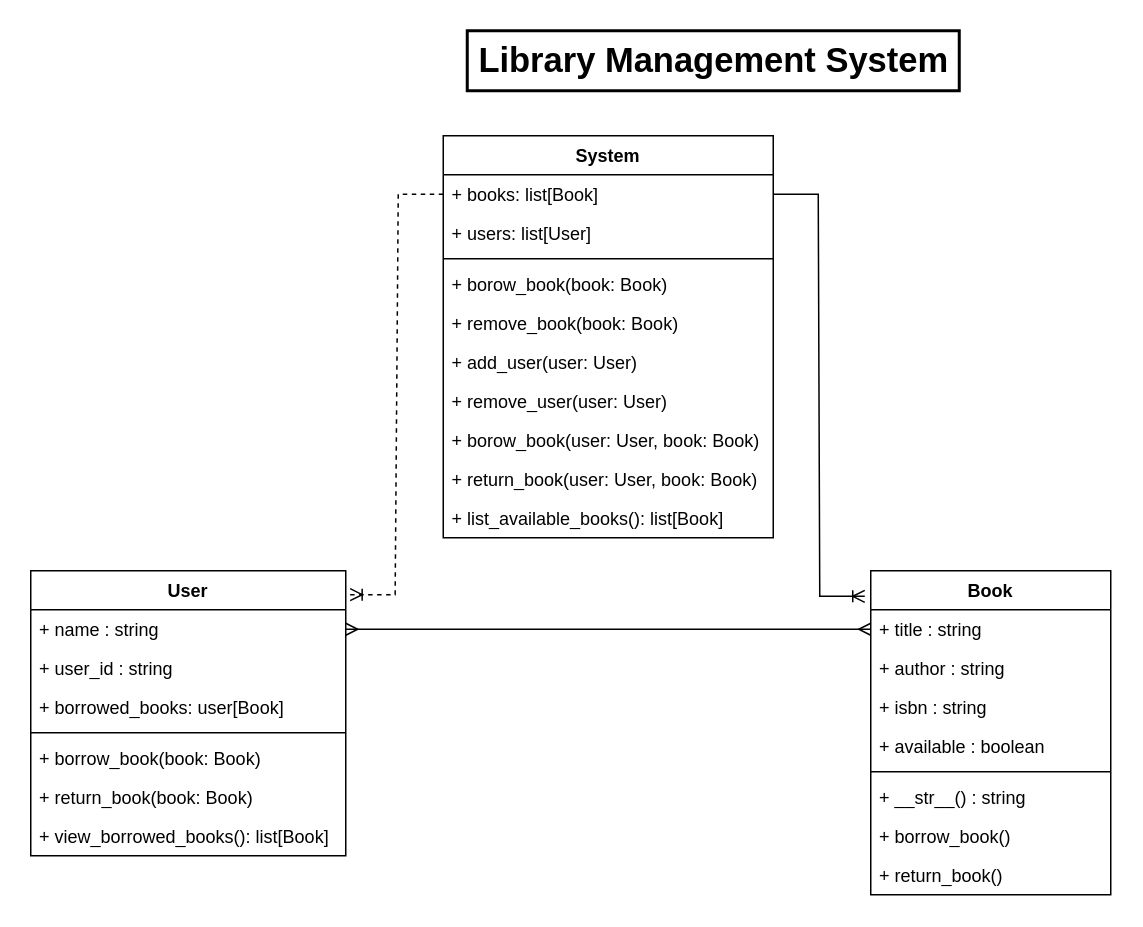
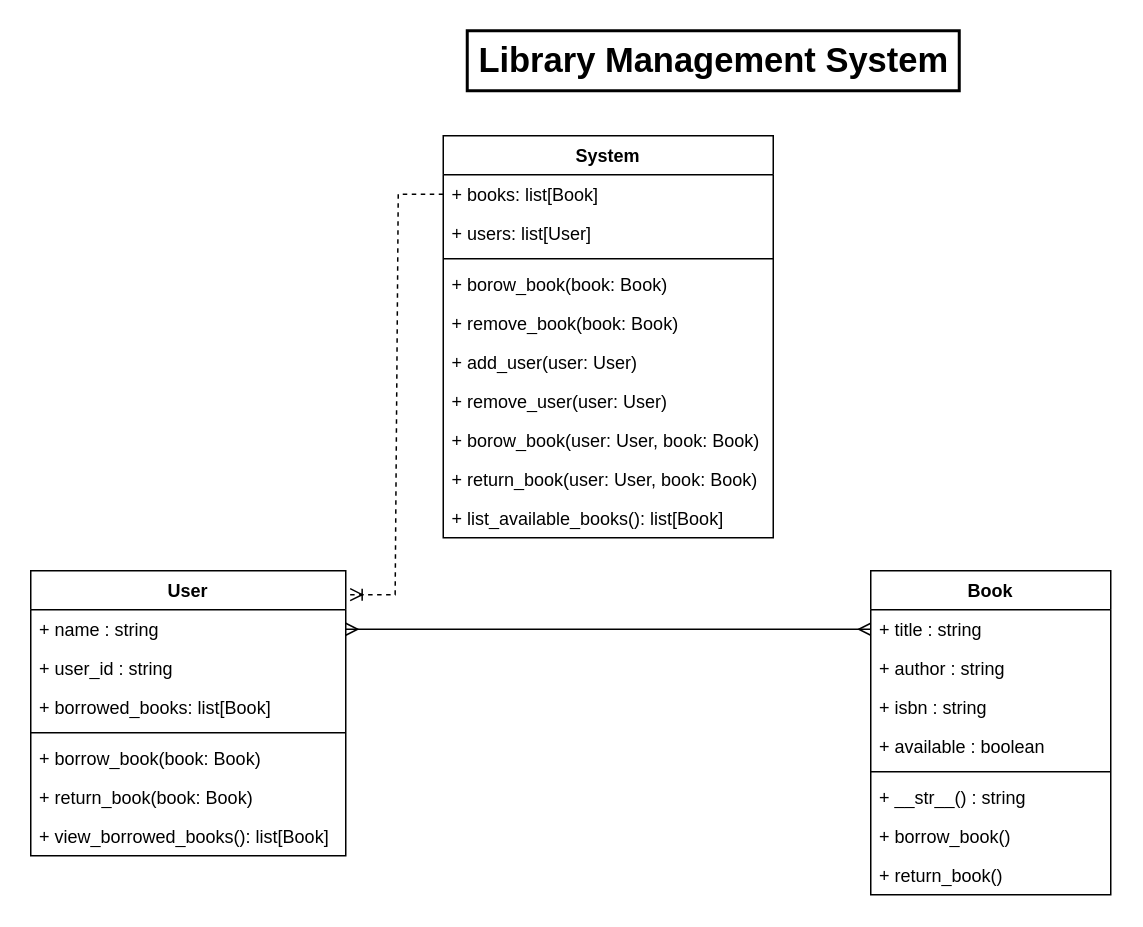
edge "+ books: list[Book]" -> "Book": removed
node "+ borrowed_books: user[Book]": label "+ borrowed_books: user[Book]" -> "+ borrowed_books: list[Book]"
